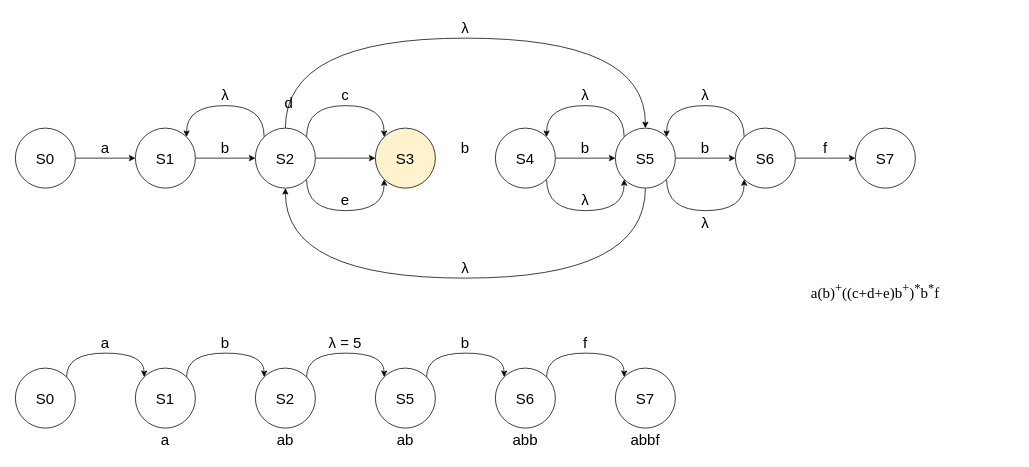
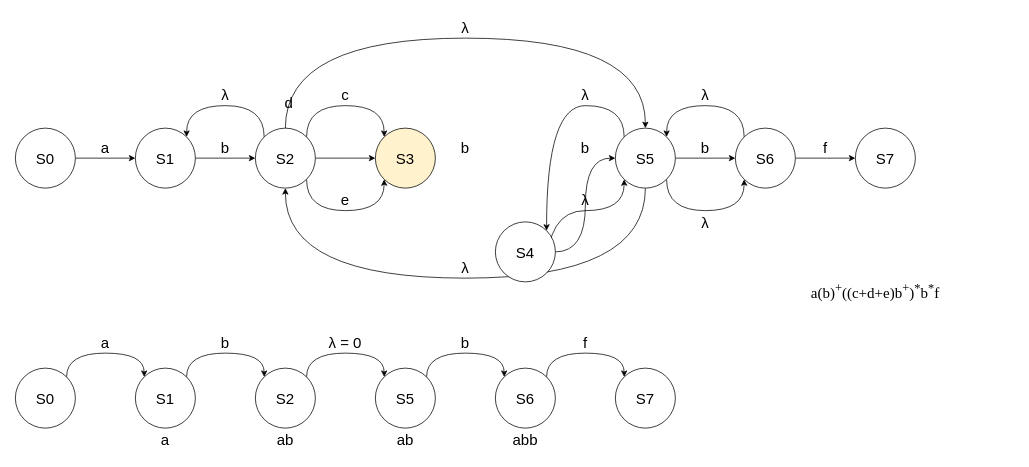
node "S4": moved (525, 158) -> (525, 252)
node "λ = 5": label "λ = 5" -> "λ = 0"
node "abbf": removed
